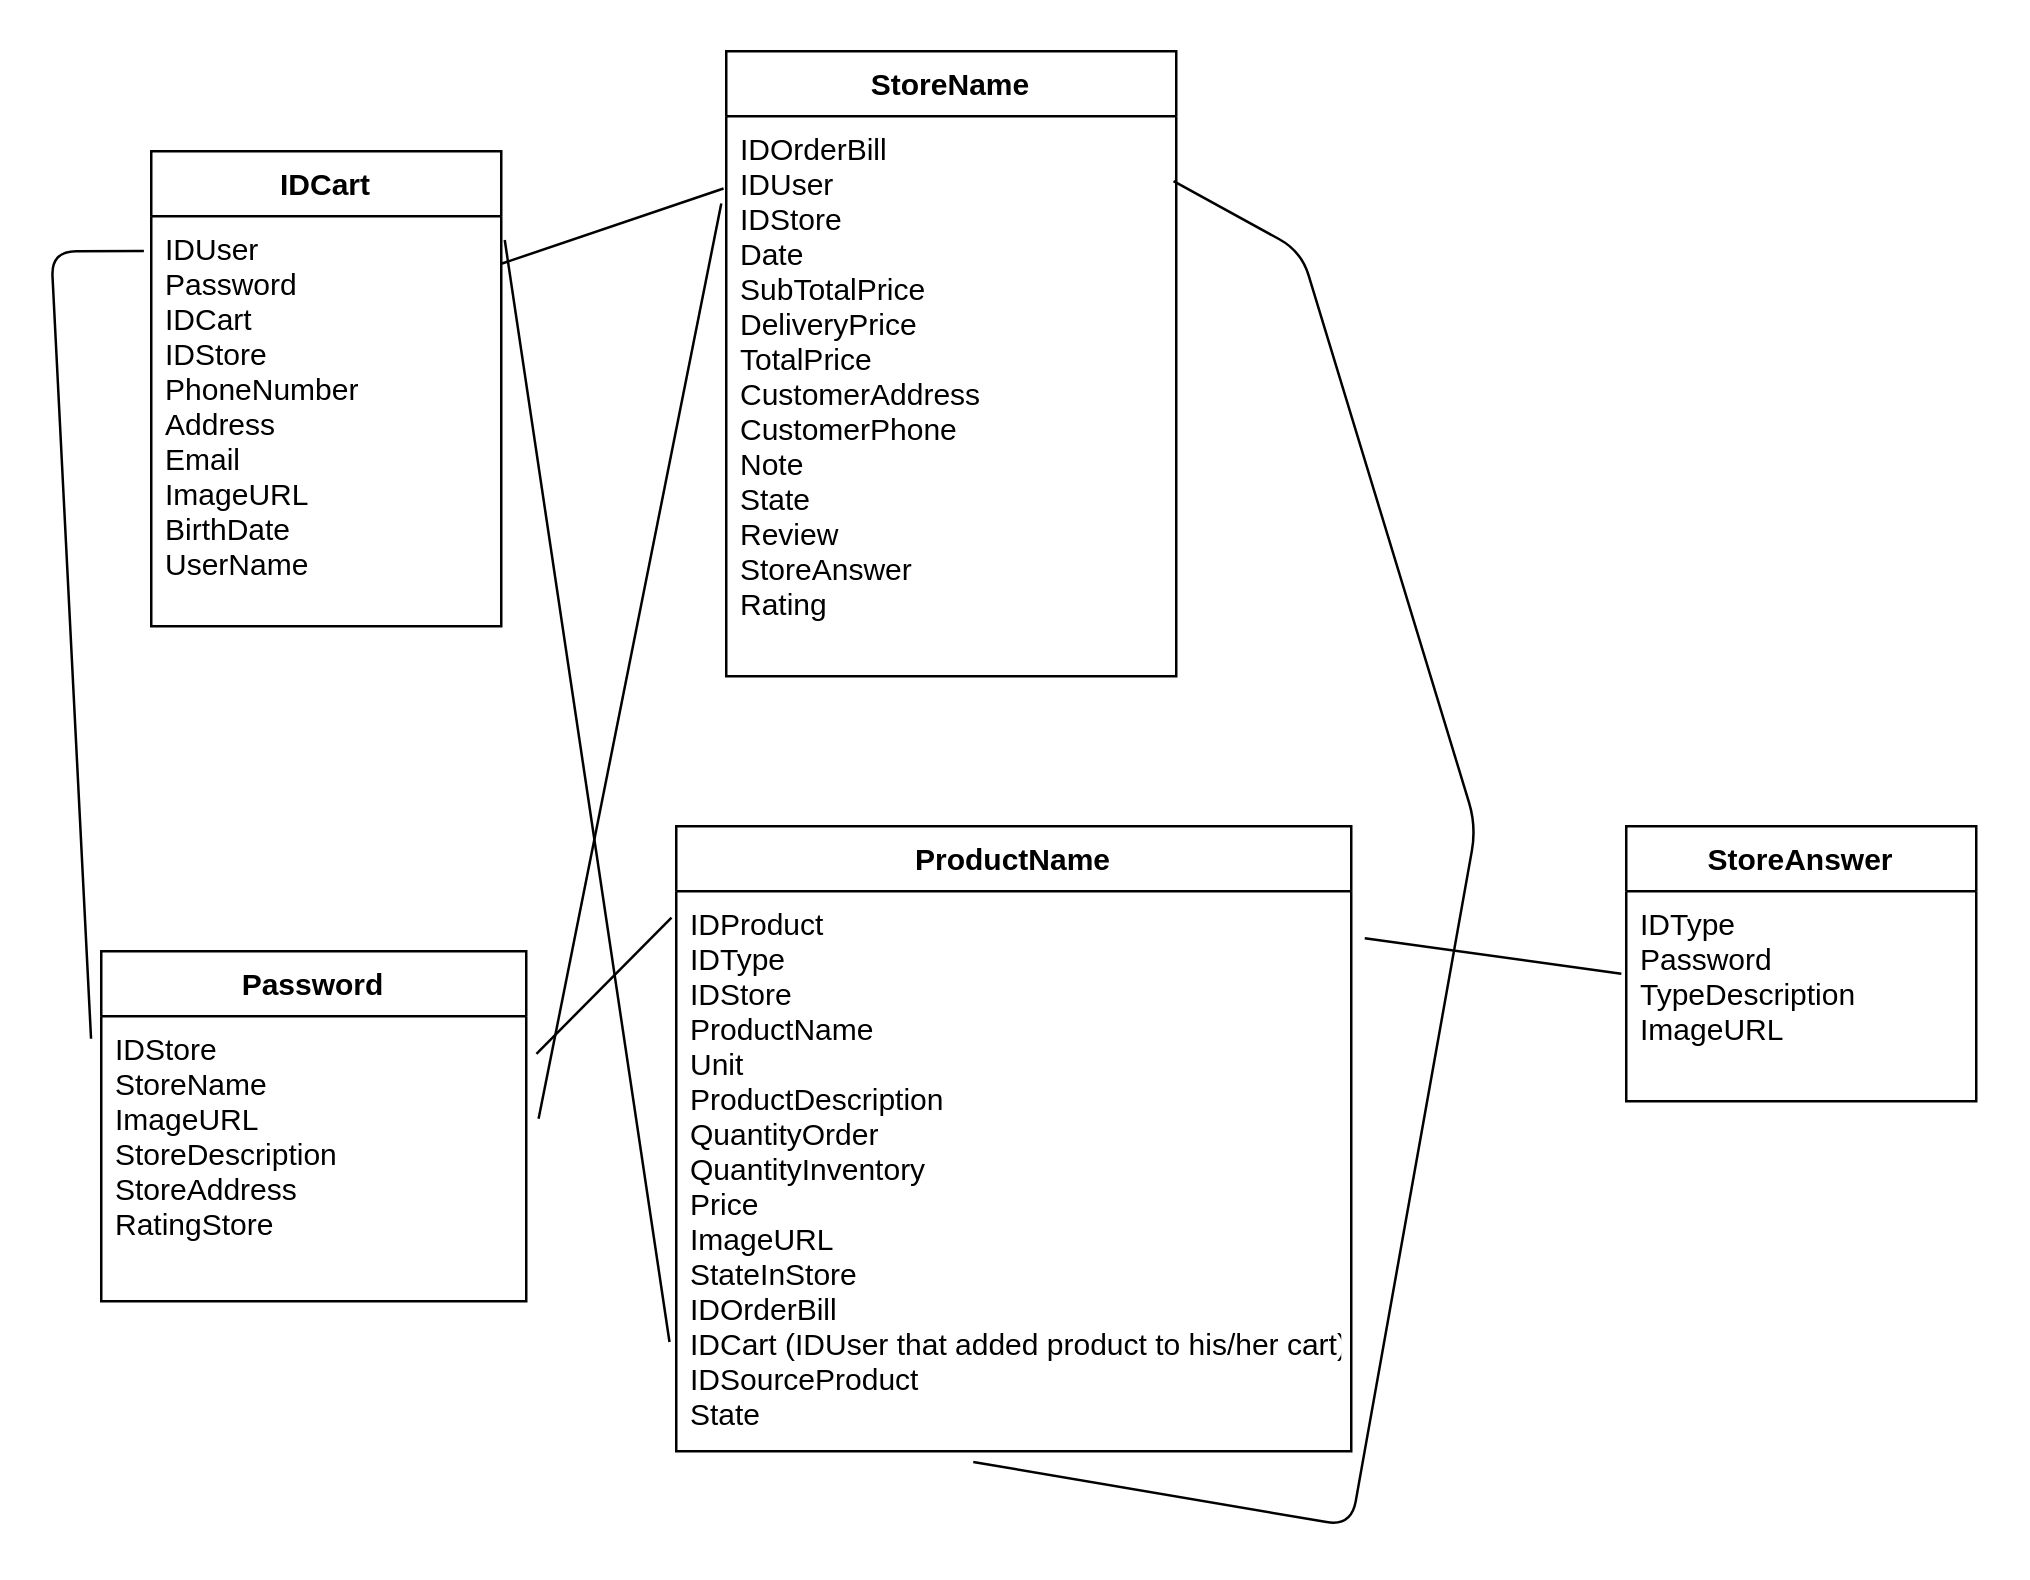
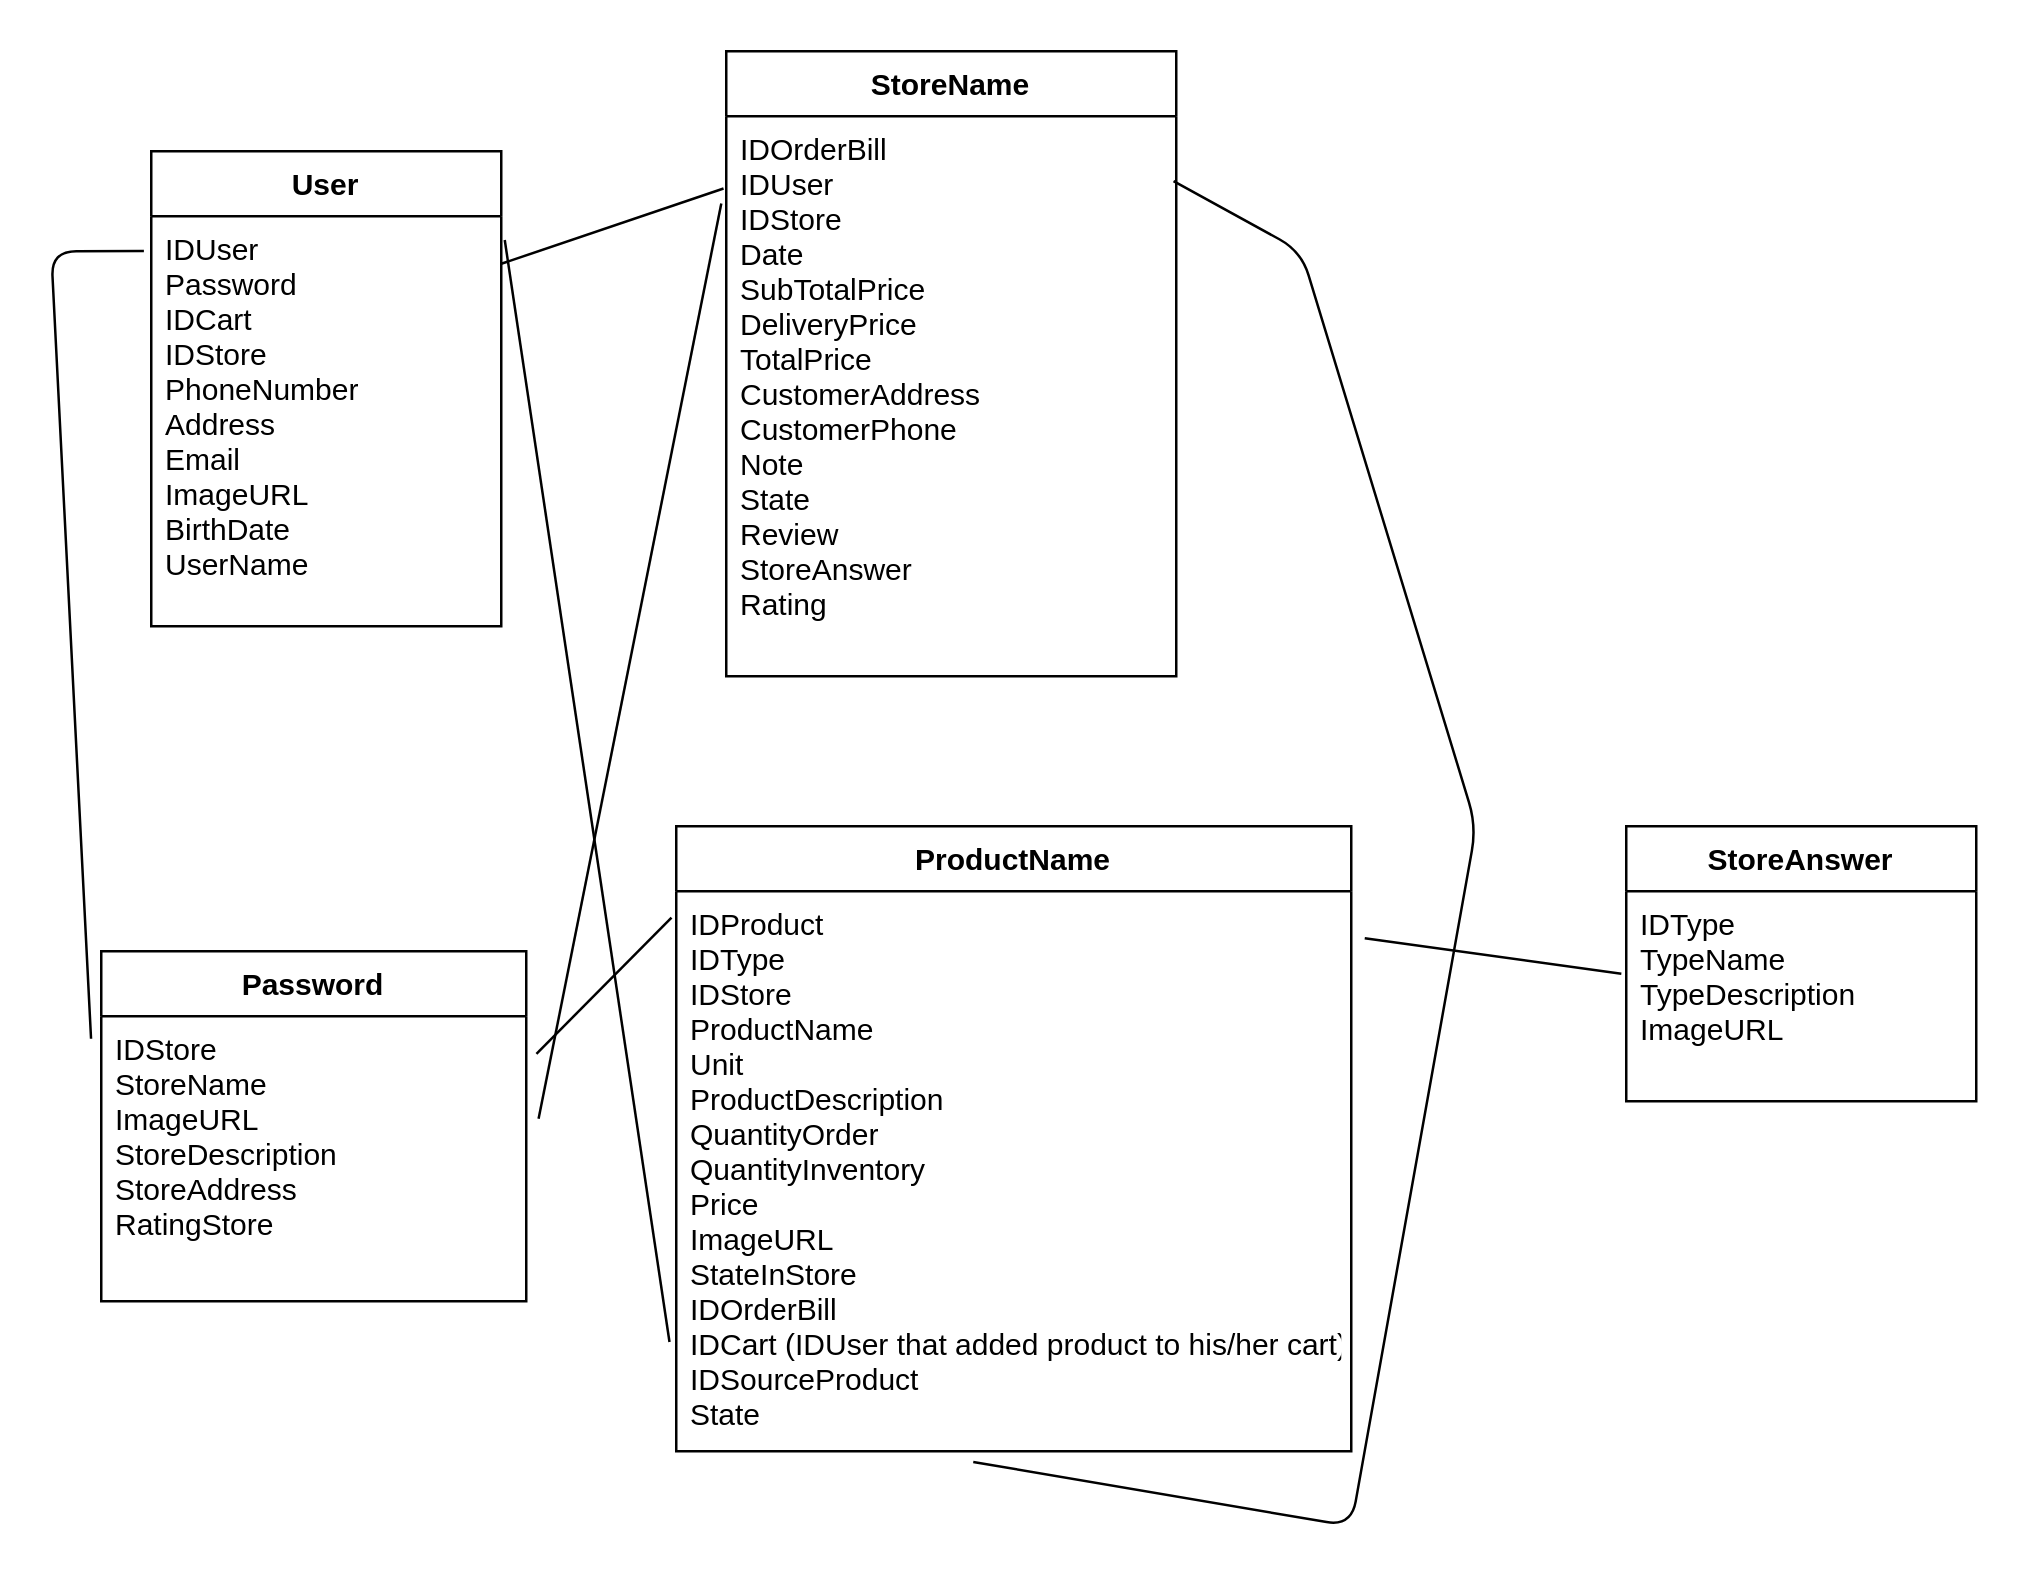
node "IDCart": label "IDCart" -> "User"
node "IDType Password TypeDescription ImageURL": label "IDType Password TypeDescription ImageURL" -> "IDType TypeName TypeDescription ImageURL"
